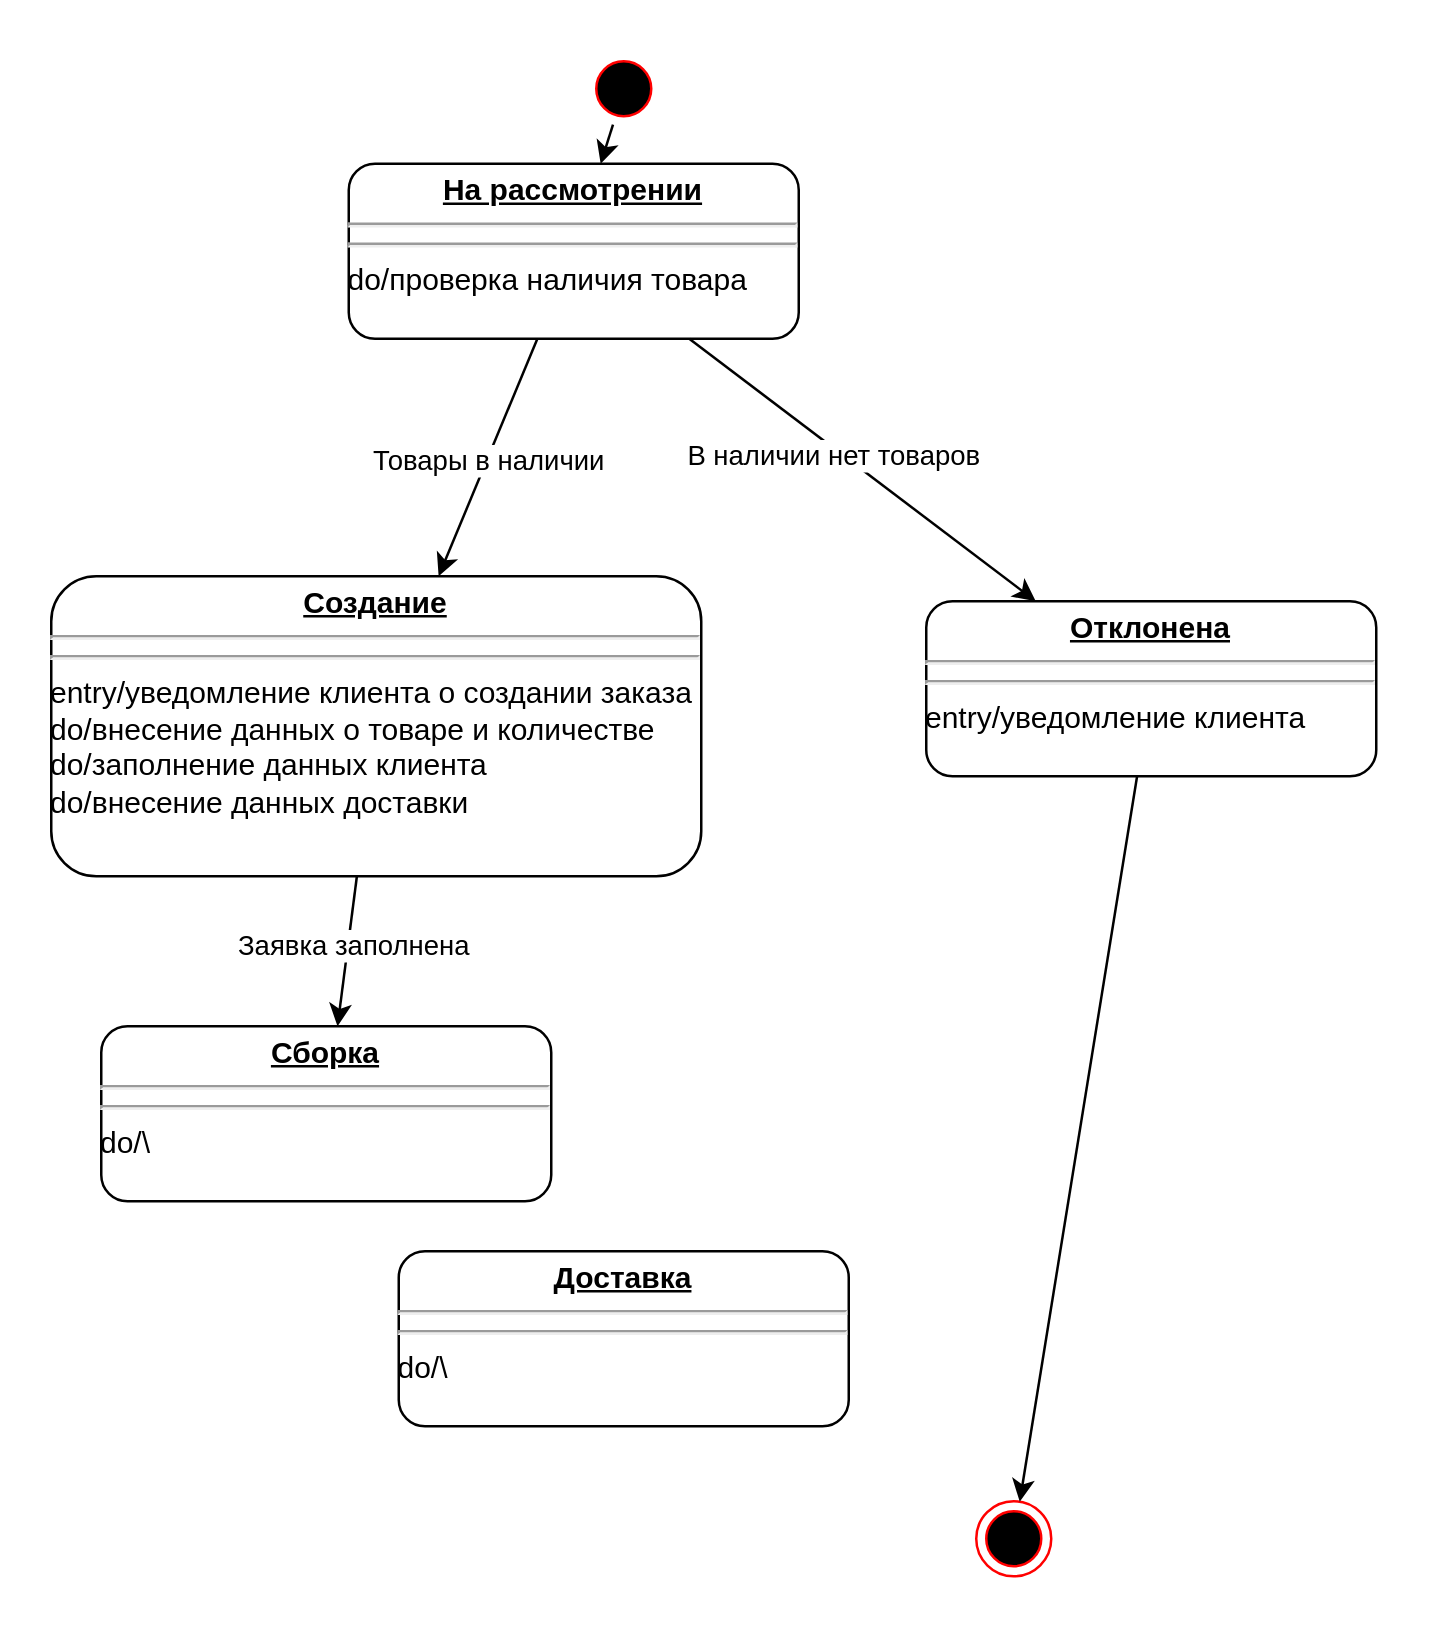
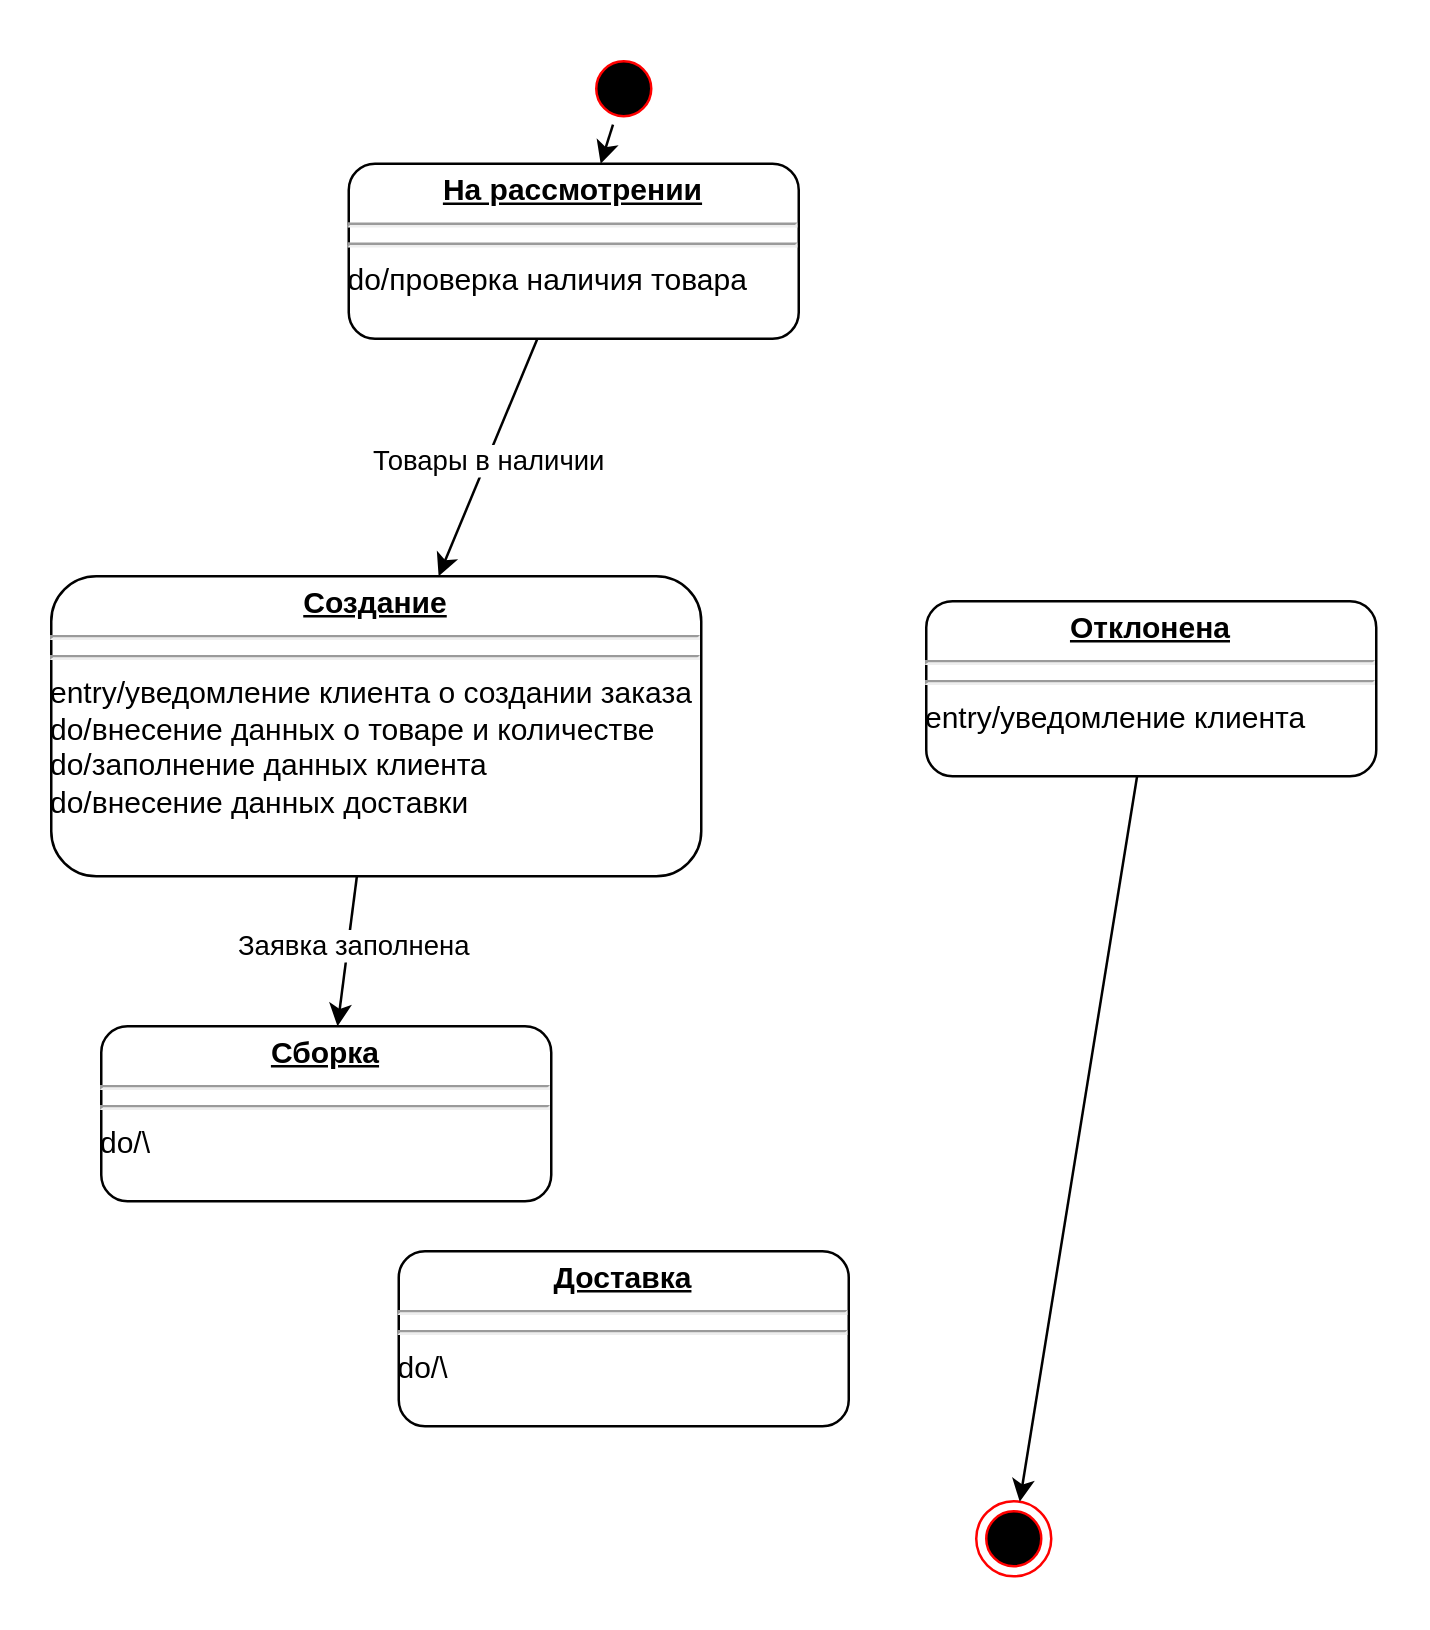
edge "На рассмотрении do/проверка наличия товара" -> "Отклонена entry/уведомление клиента": removed, label "В наличии нет товаров"
